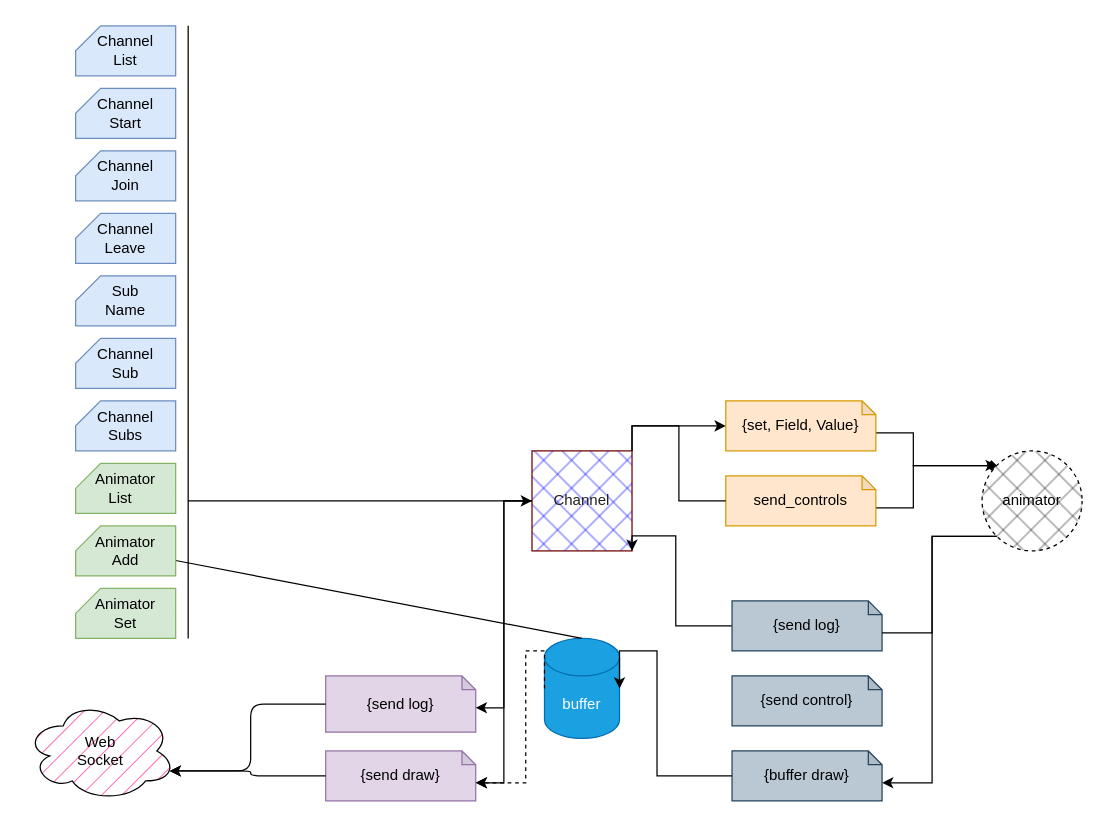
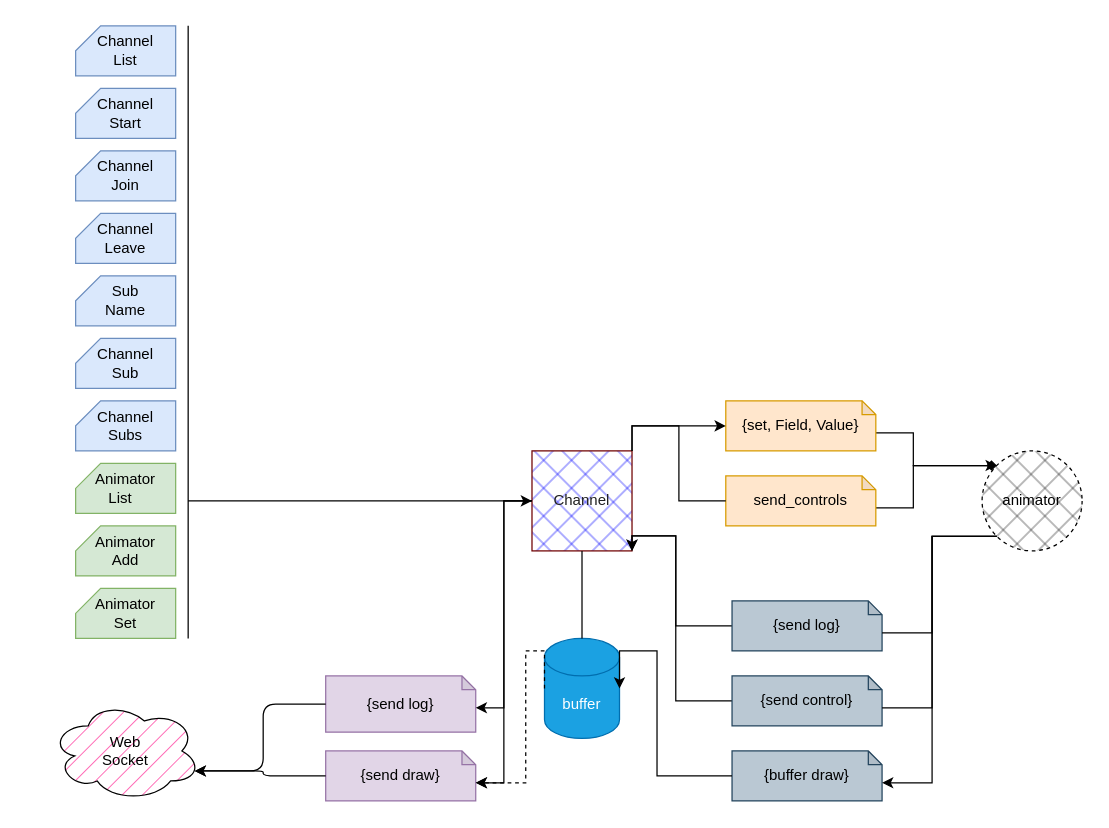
edge "Animator Add" -- "buffer": now "Channel" -- "buffer"
edge "{send control}" -> "Channel": added
edge "animator" -- "{send control}": added
node "Web Socket": moved (101, 751) -> (126, 751)
